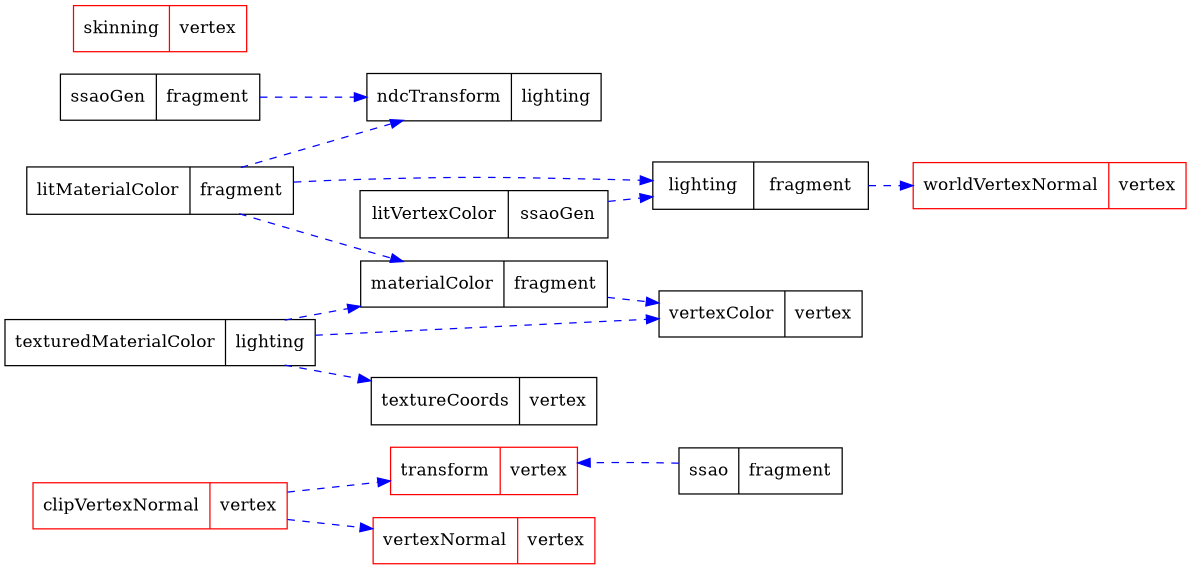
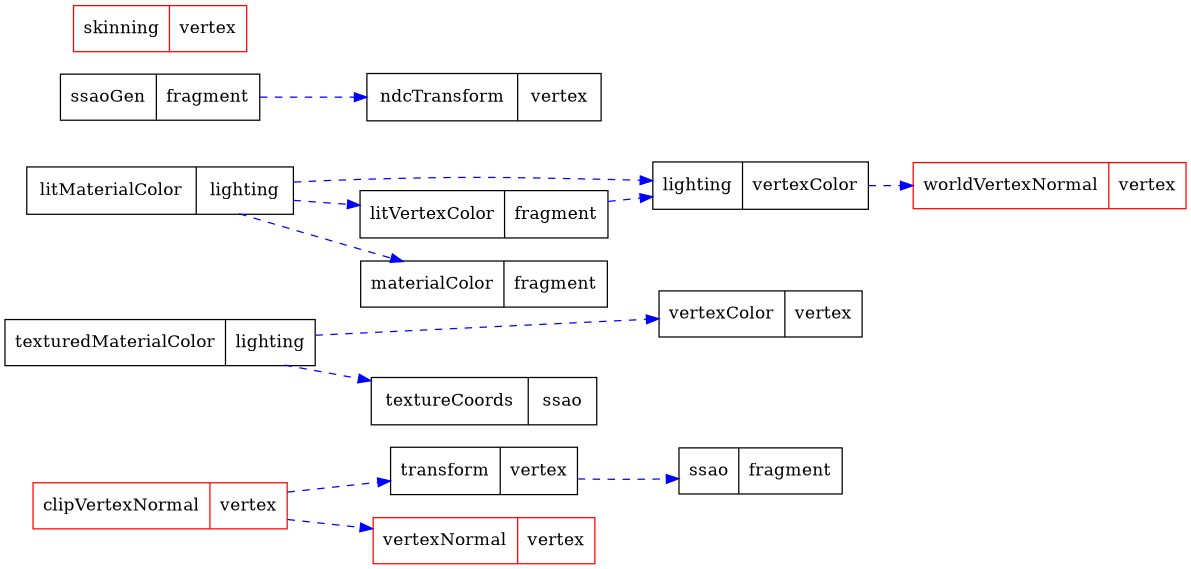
node "ndcTransform": text "lighting" -> "vertex"
edge "litMaterialColor" -> "ndcTransform": now "litMaterialColor" -> "litVertexColor"
node "lighting": text "fragment" -> "vertexColor"
node "litMaterialColor": text "fragment" -> "lighting"
node "litVertexColor": text "ssaoGen" -> "fragment"
edge "materialColor" -> "vertexColor": removed
edge "texturedMaterialColor" -> "materialColor": removed
node "textureCoords": text "vertex" -> "ssao"
edge "ssao" -> "transform": reversed
node "transform": color red -> black
